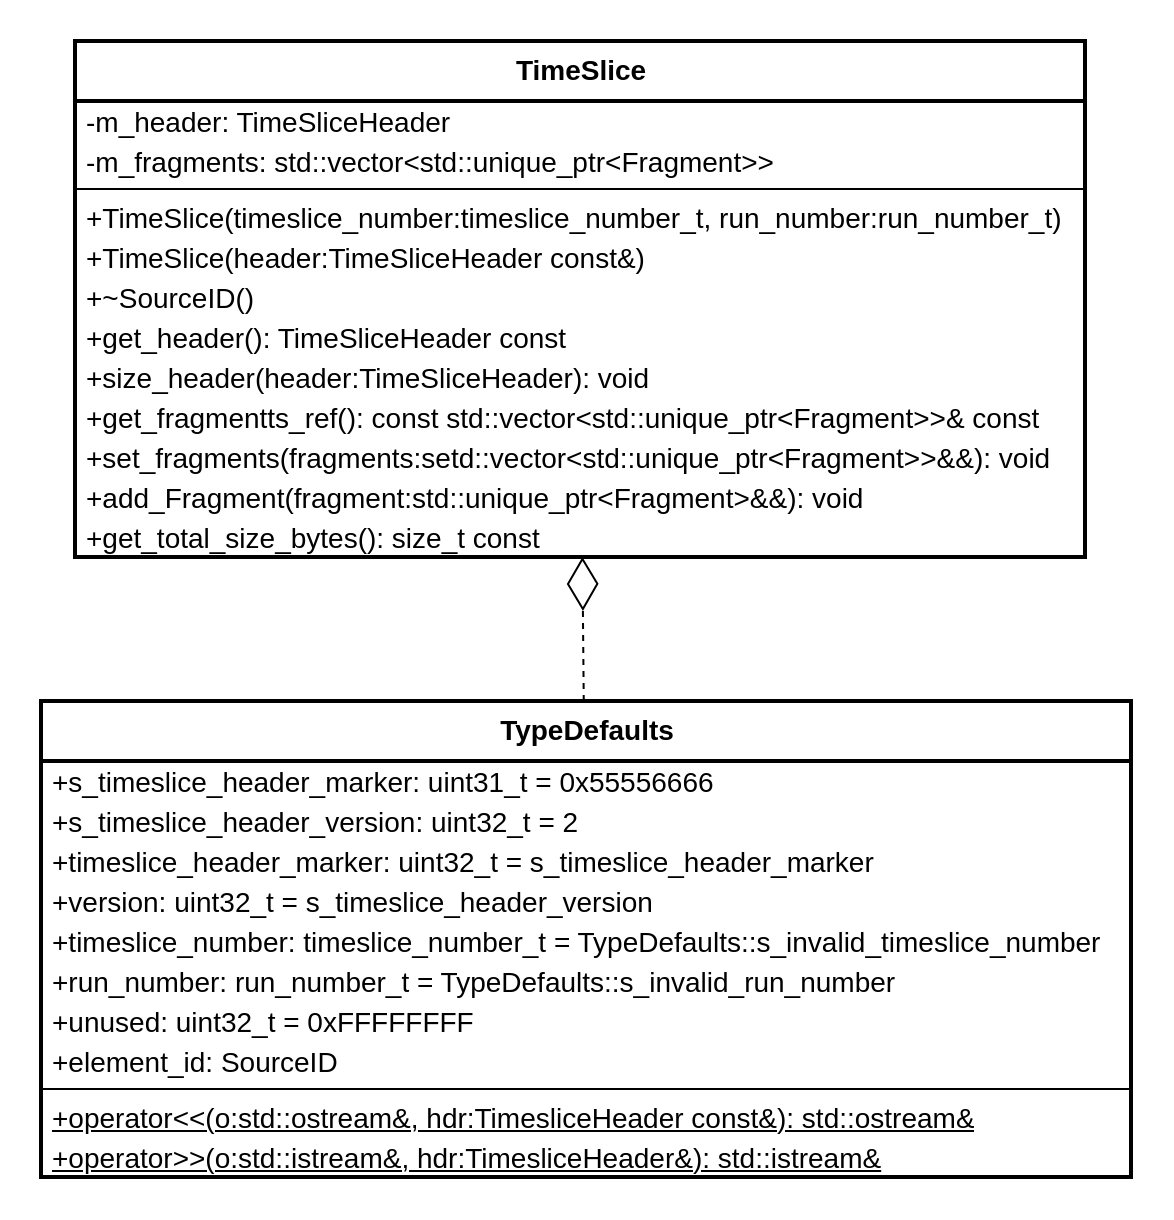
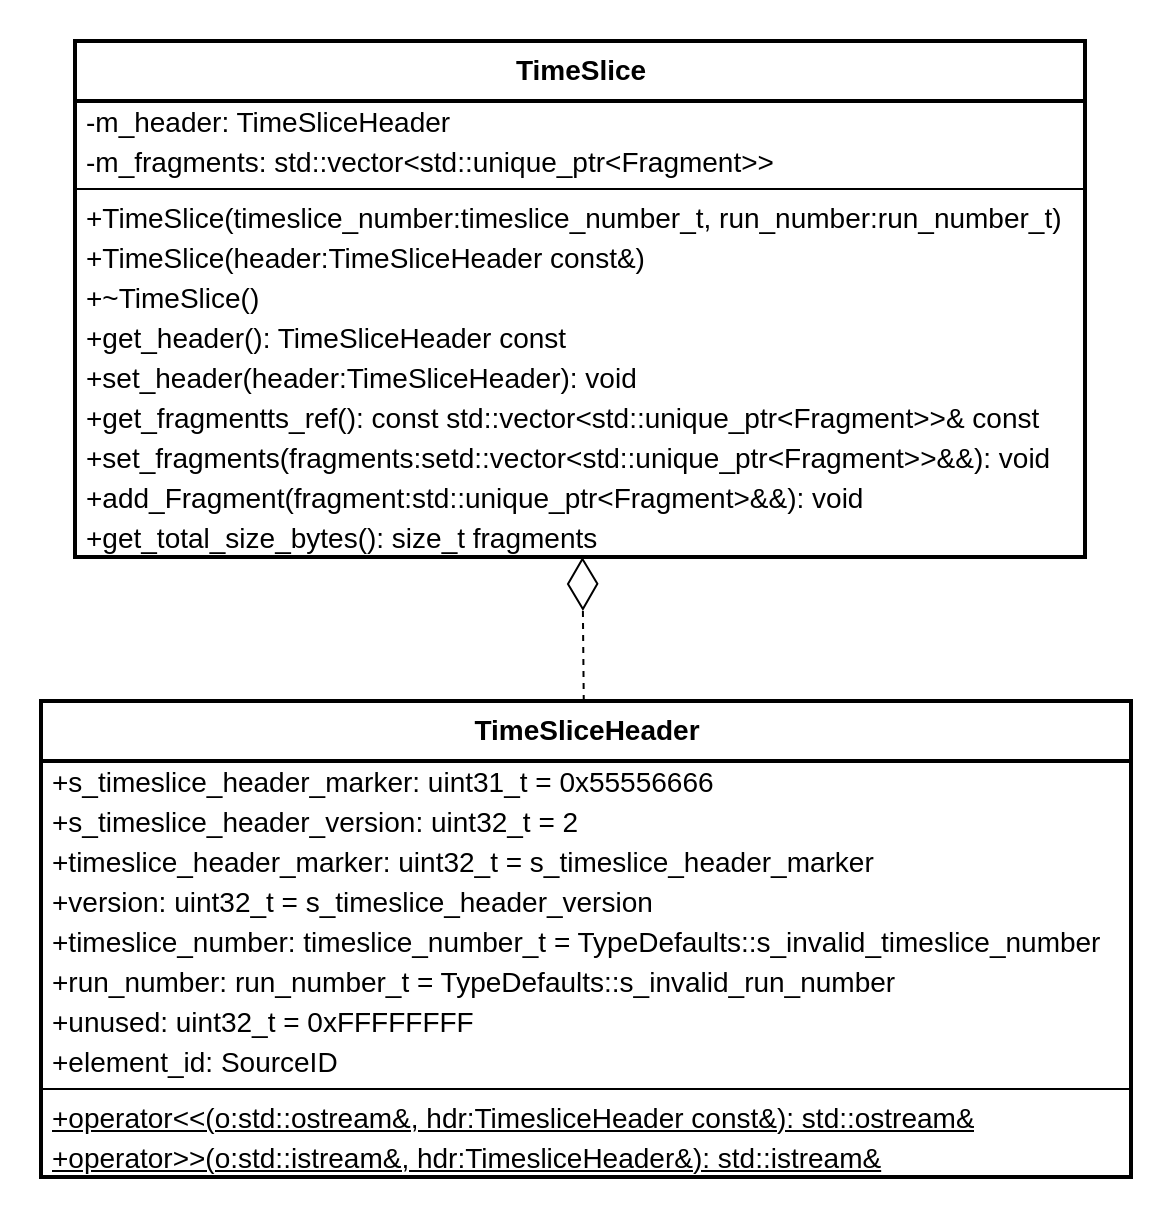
node "+~SourceID()": label "+~SourceID()" -> "+~TimeSlice()"
node "+size_header(header:TimeSliceHeader): void": label "+size_header(header:TimeSliceHeader): void" -> "+set_header(header:TimeSliceHeader): void"
node "+get_total_size_bytes(): size_t const": label "+get_total_size_bytes(): size_t const" -> "+get_total_size_bytes(): size_t fragments"
node "TypeDefaults": label "TypeDefaults" -> "TimeSliceHeader"
